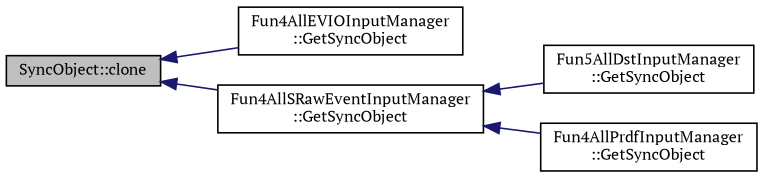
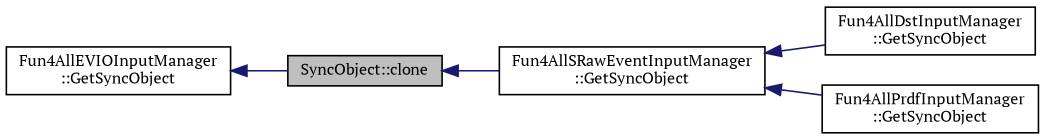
edge "Fun4AllEVIOInputManager ::GetSyncObject" -> "SyncObject::clone": reversed
node "Fun5AllDstInputManager ::GetSyncObject": label "Fun5AllDstInputManager ::GetSyncObject" -> "Fun4AllDstInputManager ::GetSyncObject"
